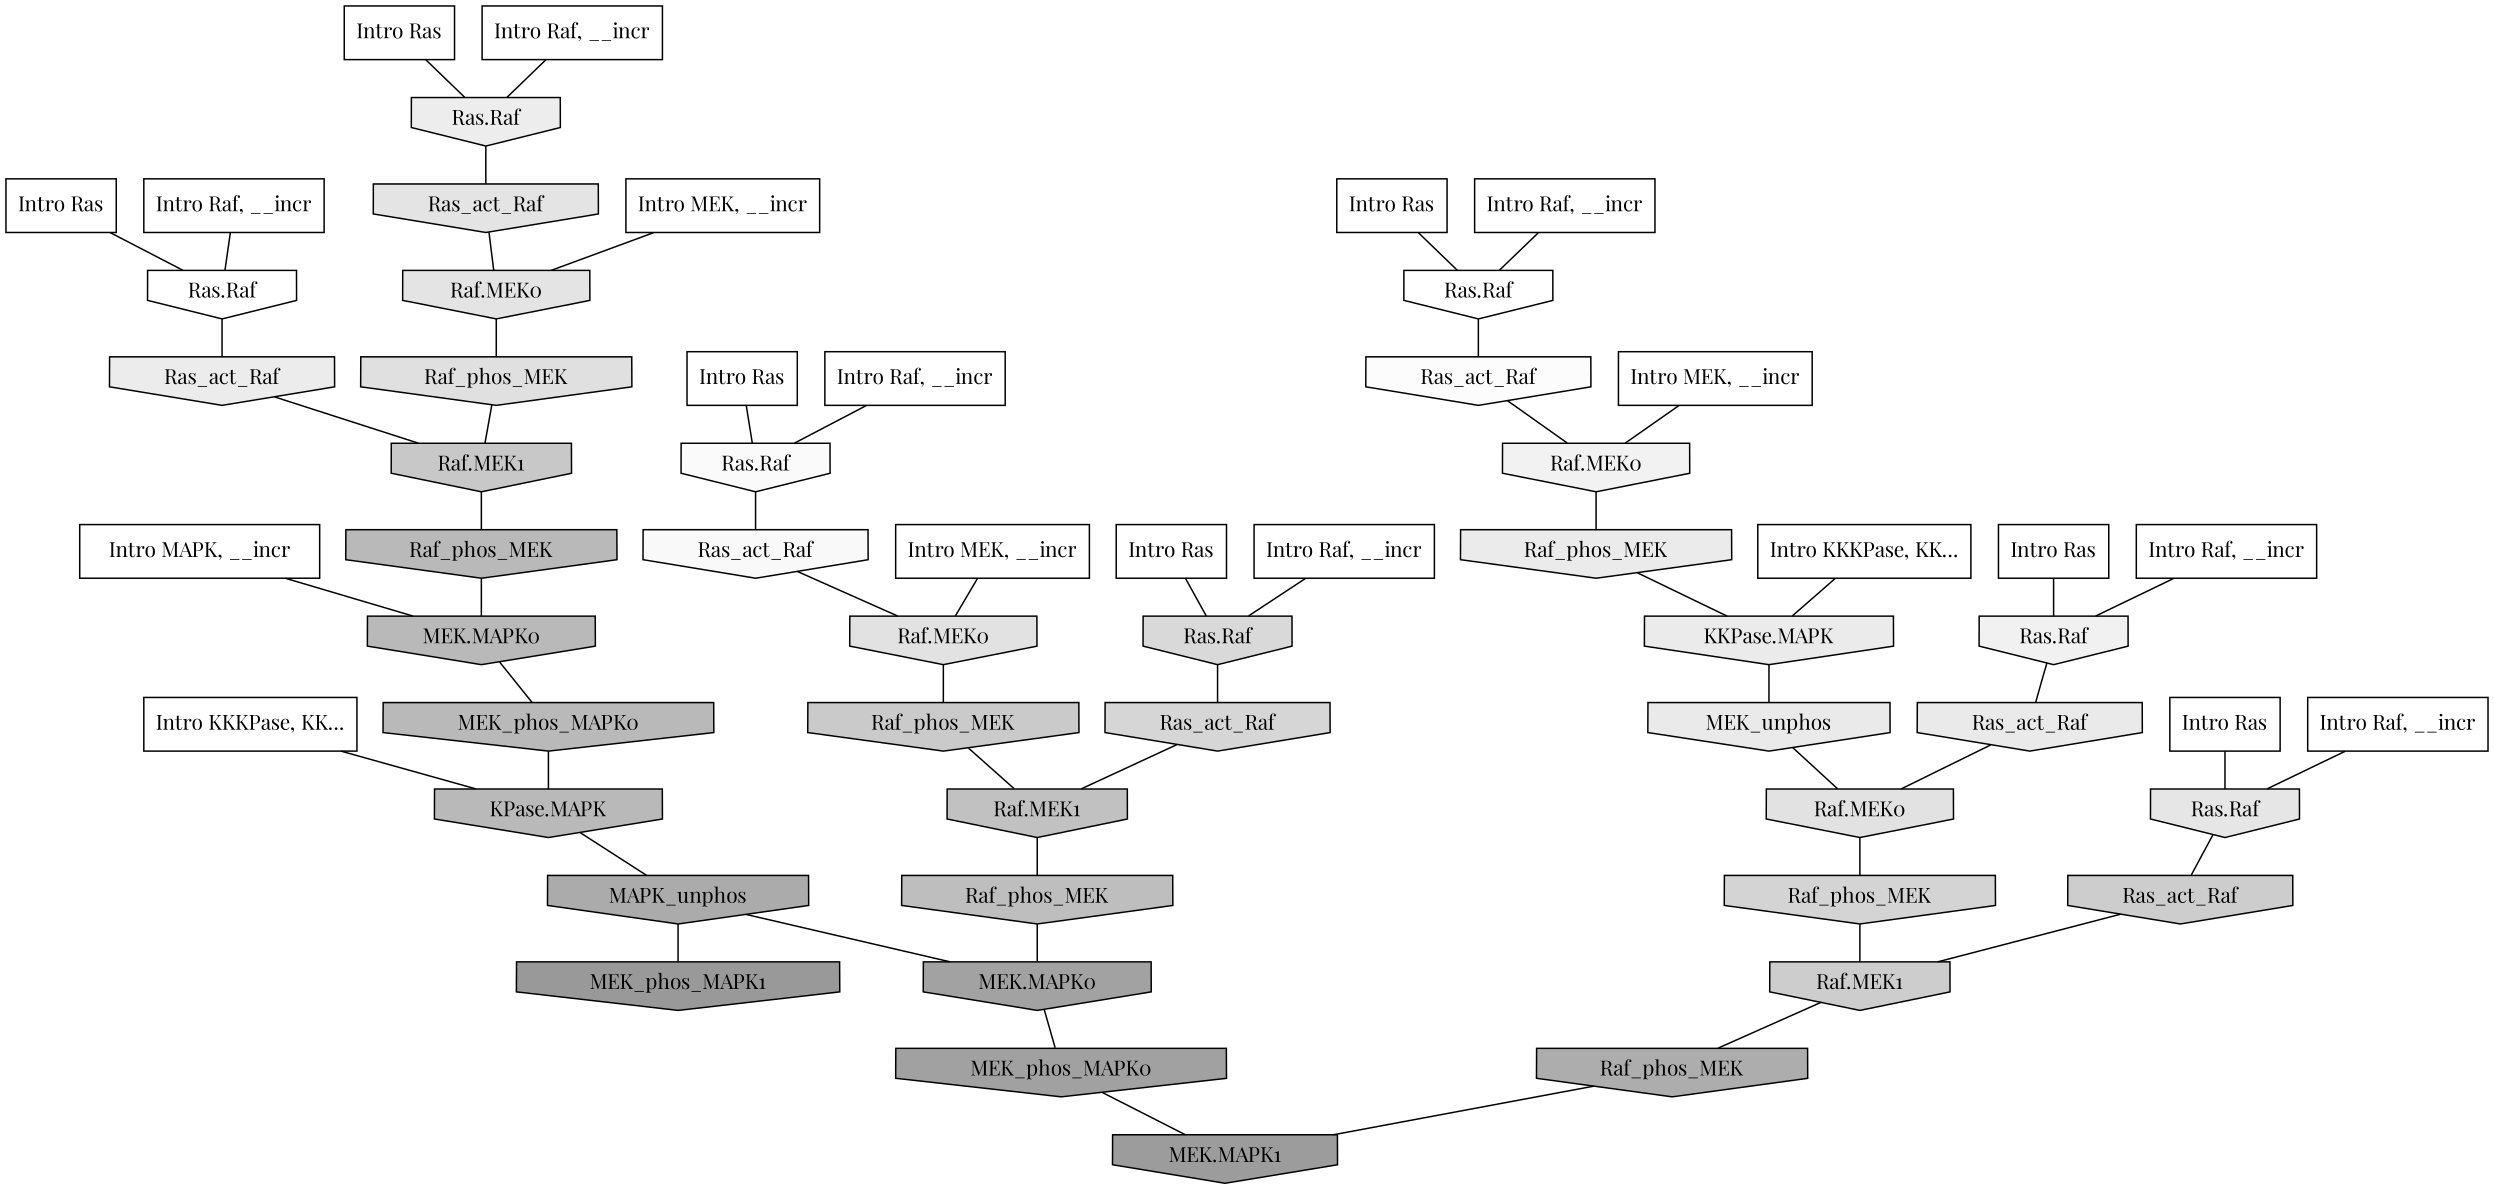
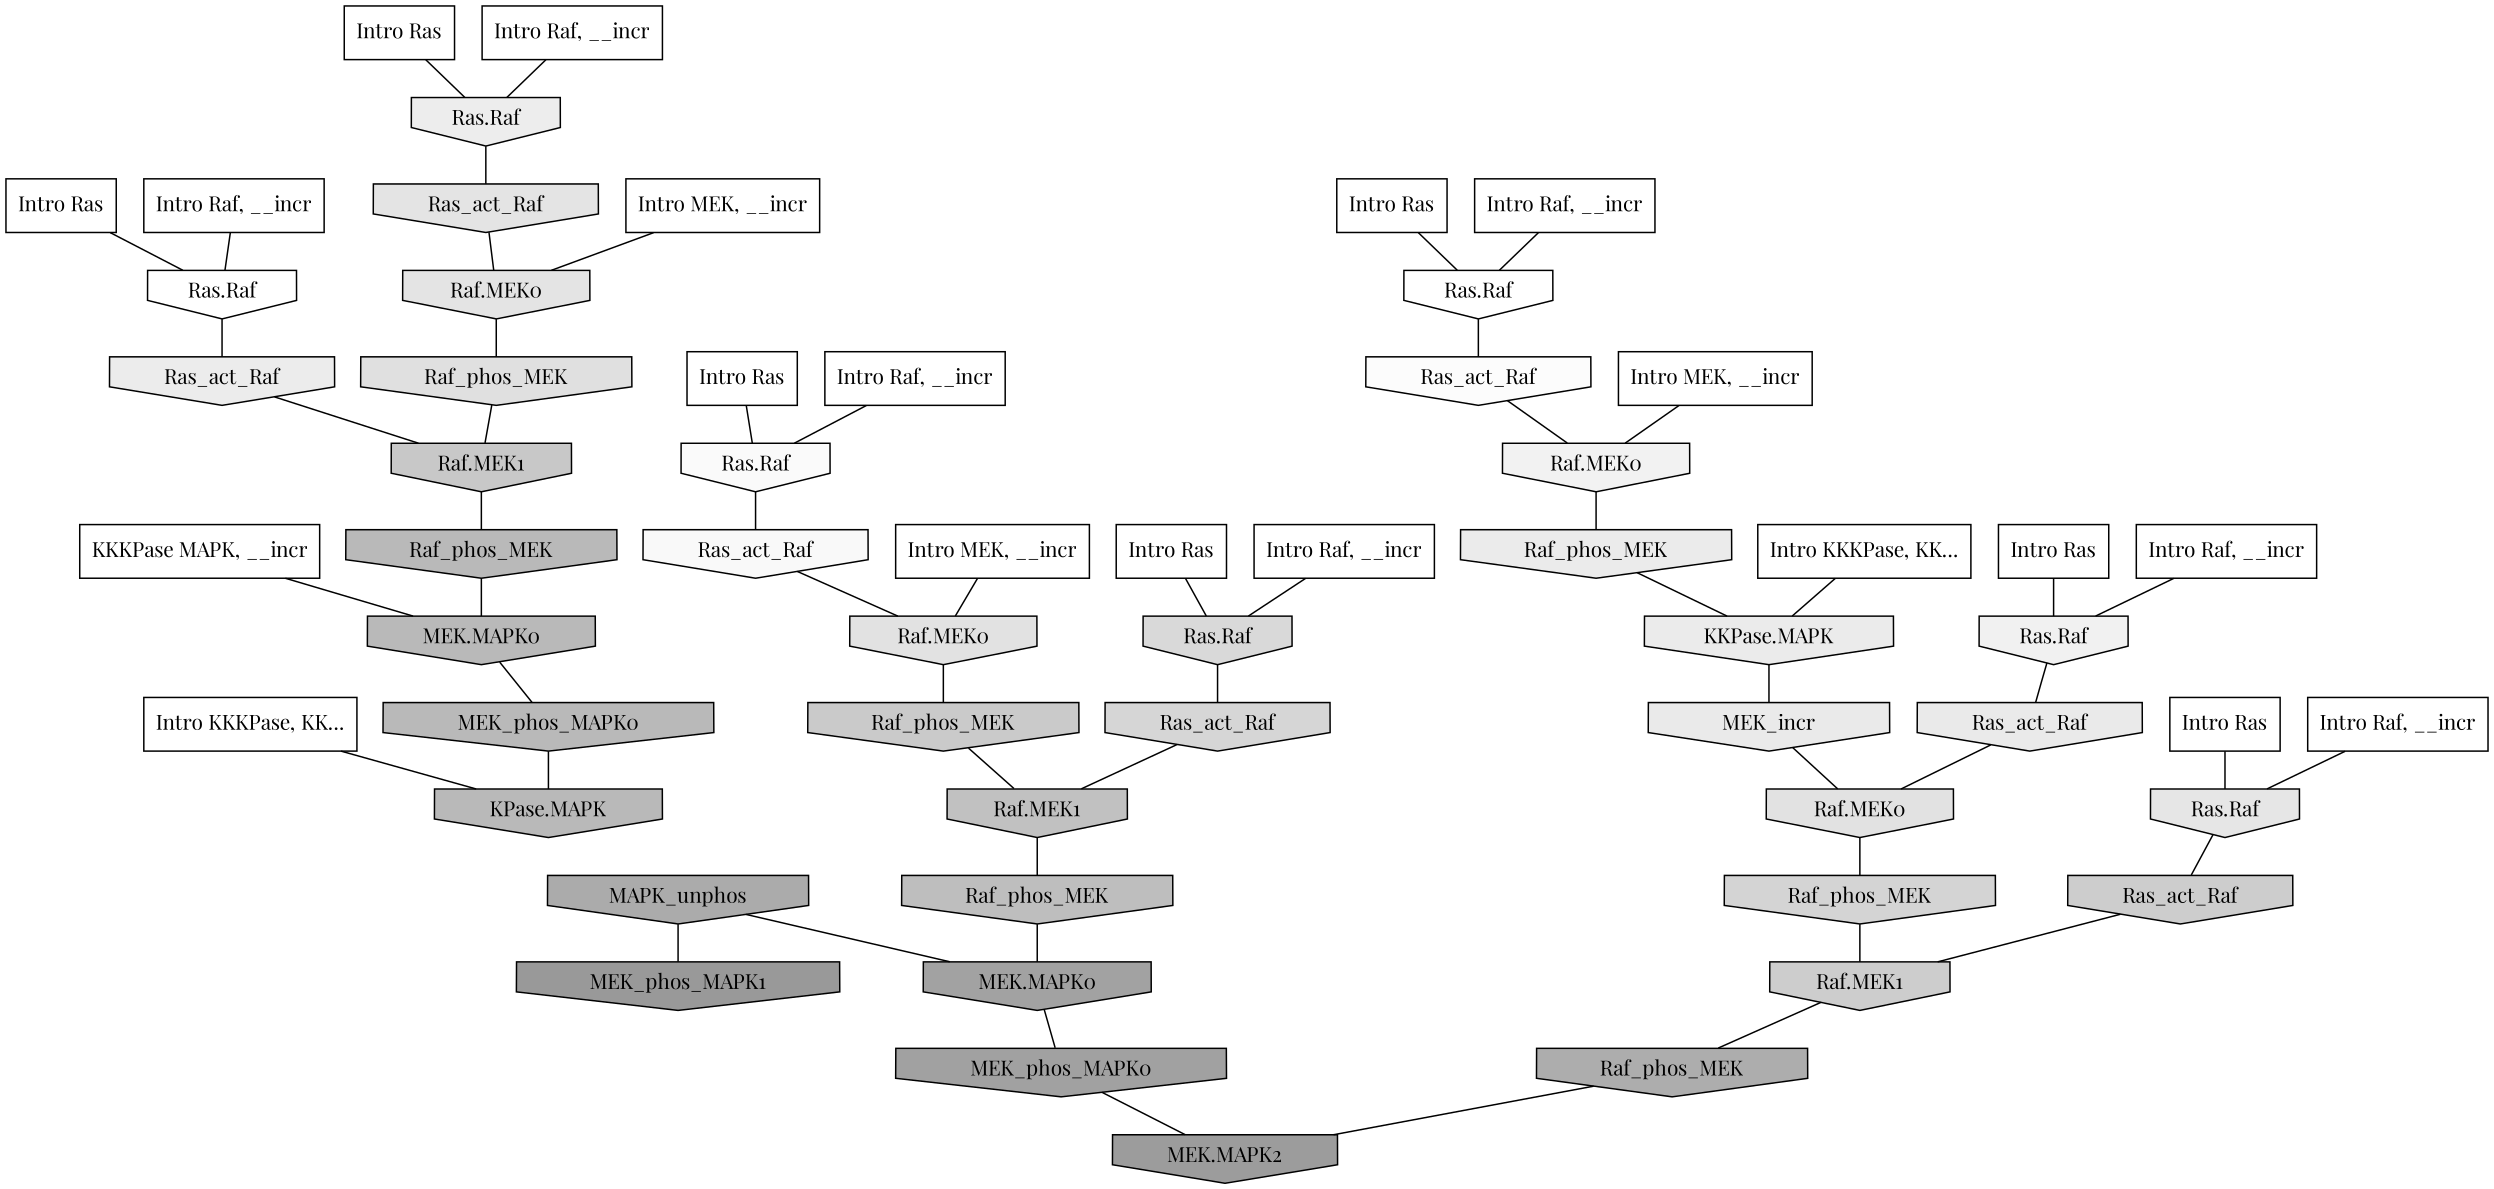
node "Intro MAPK, __incr": label "Intro MAPK, __incr" -> "KKKPase MAPK, __incr"
node "MEK_unphos": label "MEK_unphos" -> "MEK_incr"
edge "KPase.MAPK" -- "MAPK_unphos": removed
node "MEK.MAPK1": label "MEK.MAPK1" -> "MEK.MAPK2"
